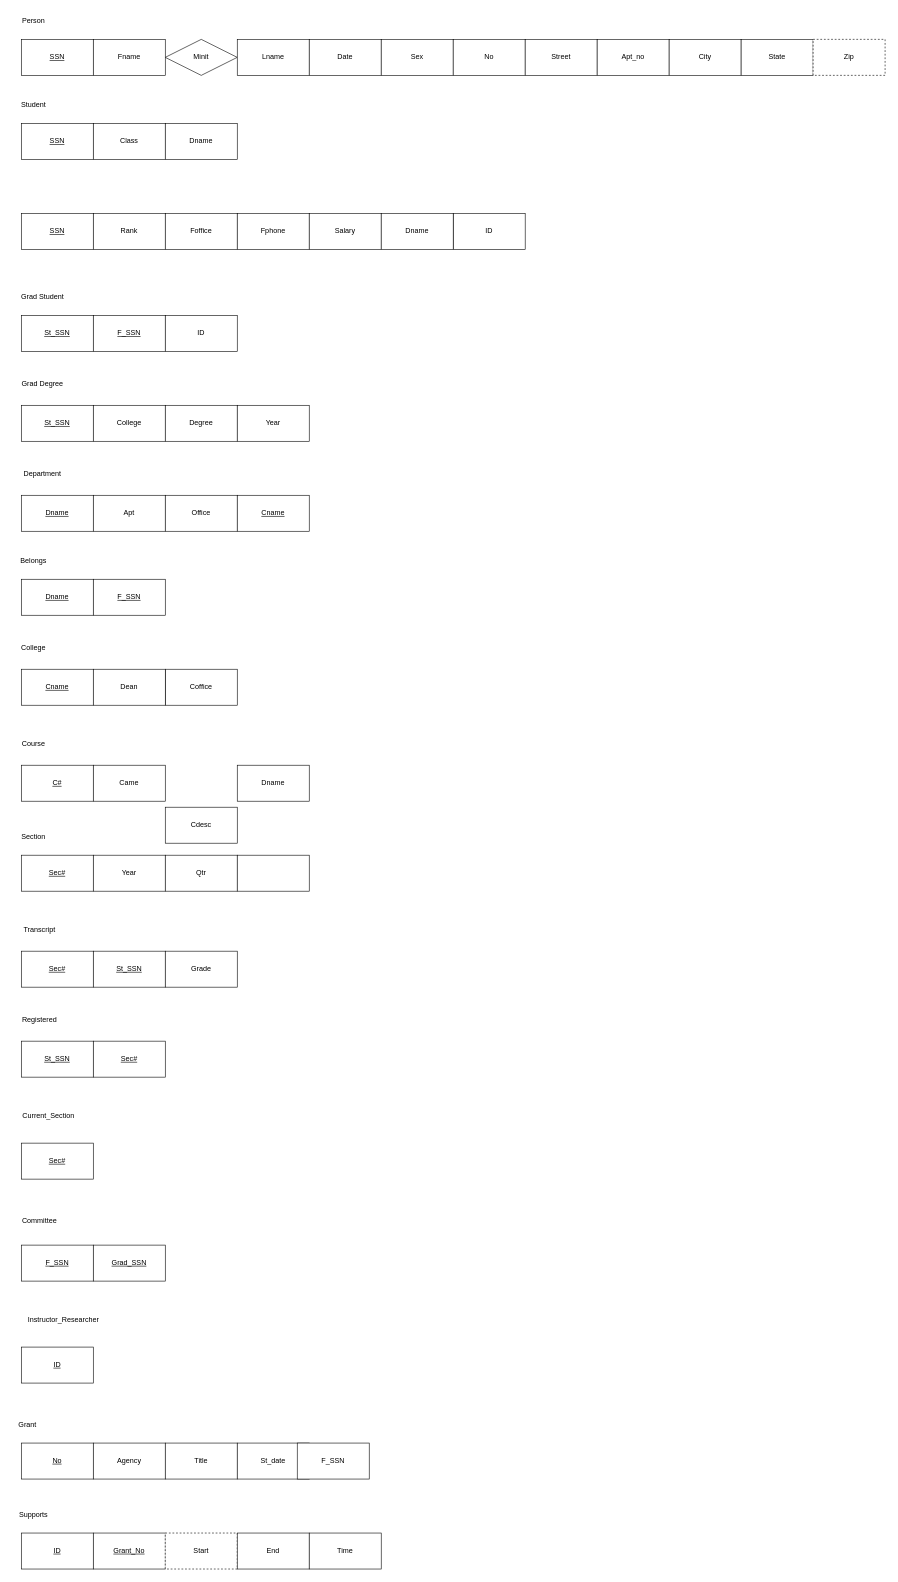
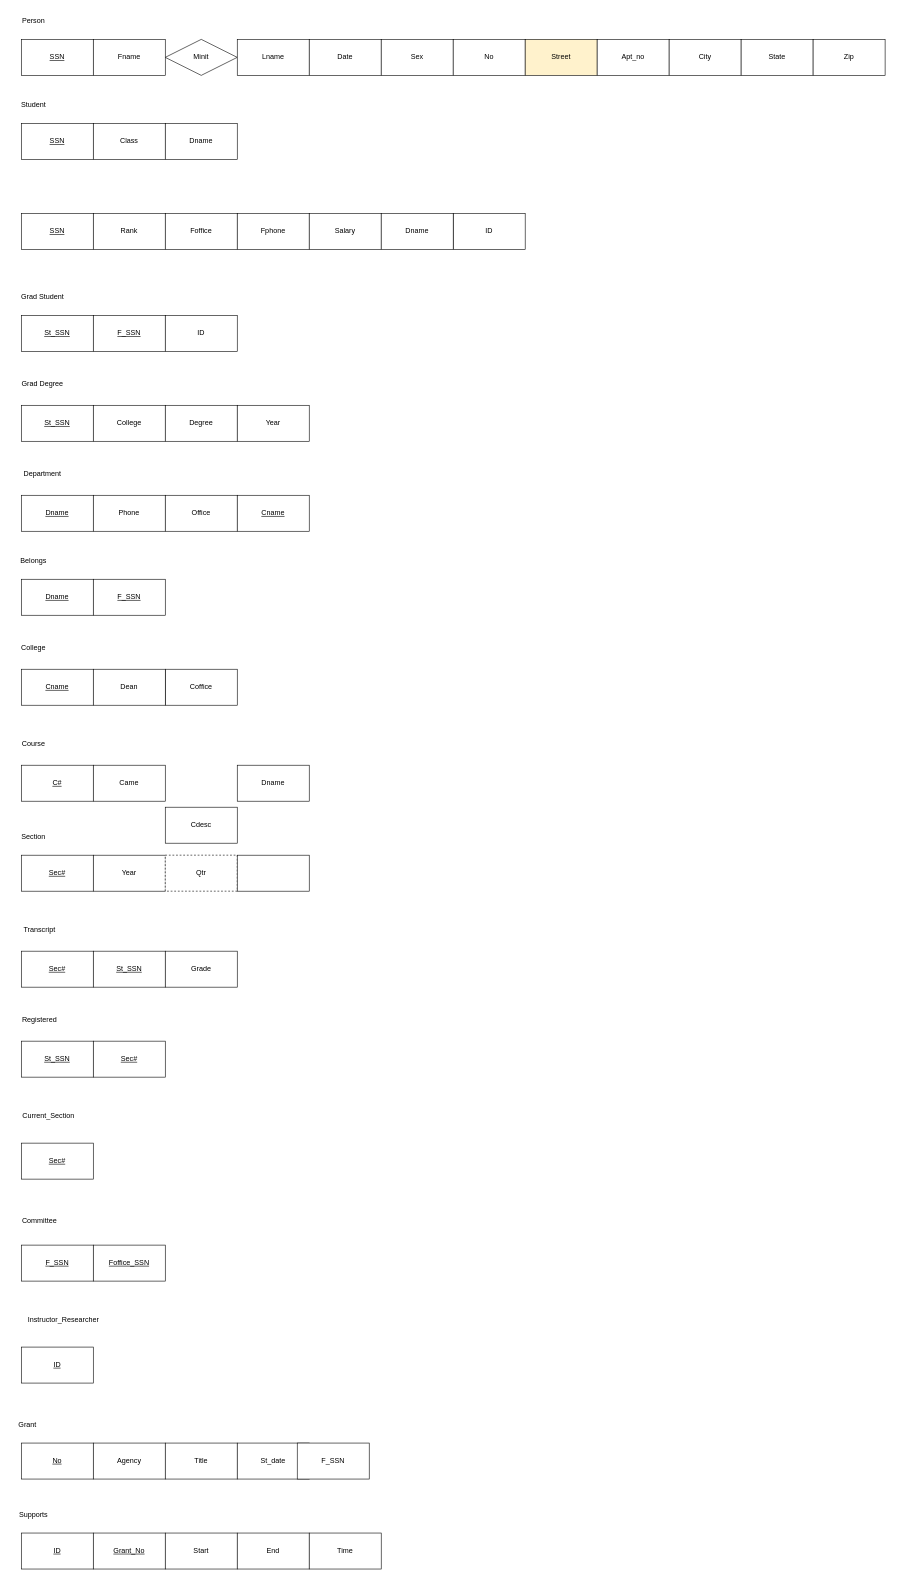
node "Street": fillcolor #ffffff -> #fff2cc
node "Zip": style dashed -> solid
node "Apt": label "Apt" -> "Phone"
node "Qtr": style solid -> dashed
node "Grad_SSN": label "Grad_SSN" -> "Foffice_SSN"
node "Start": style dashed -> solid
